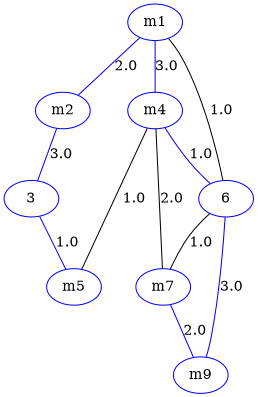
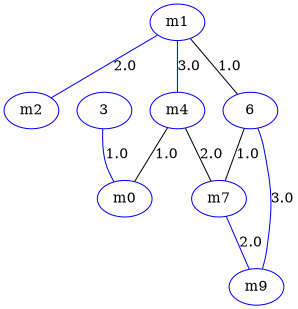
edge "m2" -- "3": removed, label "3.0"
edge "m4" -- "6": removed, label "1.0"
node "m5": label "m5" -> "m0"
